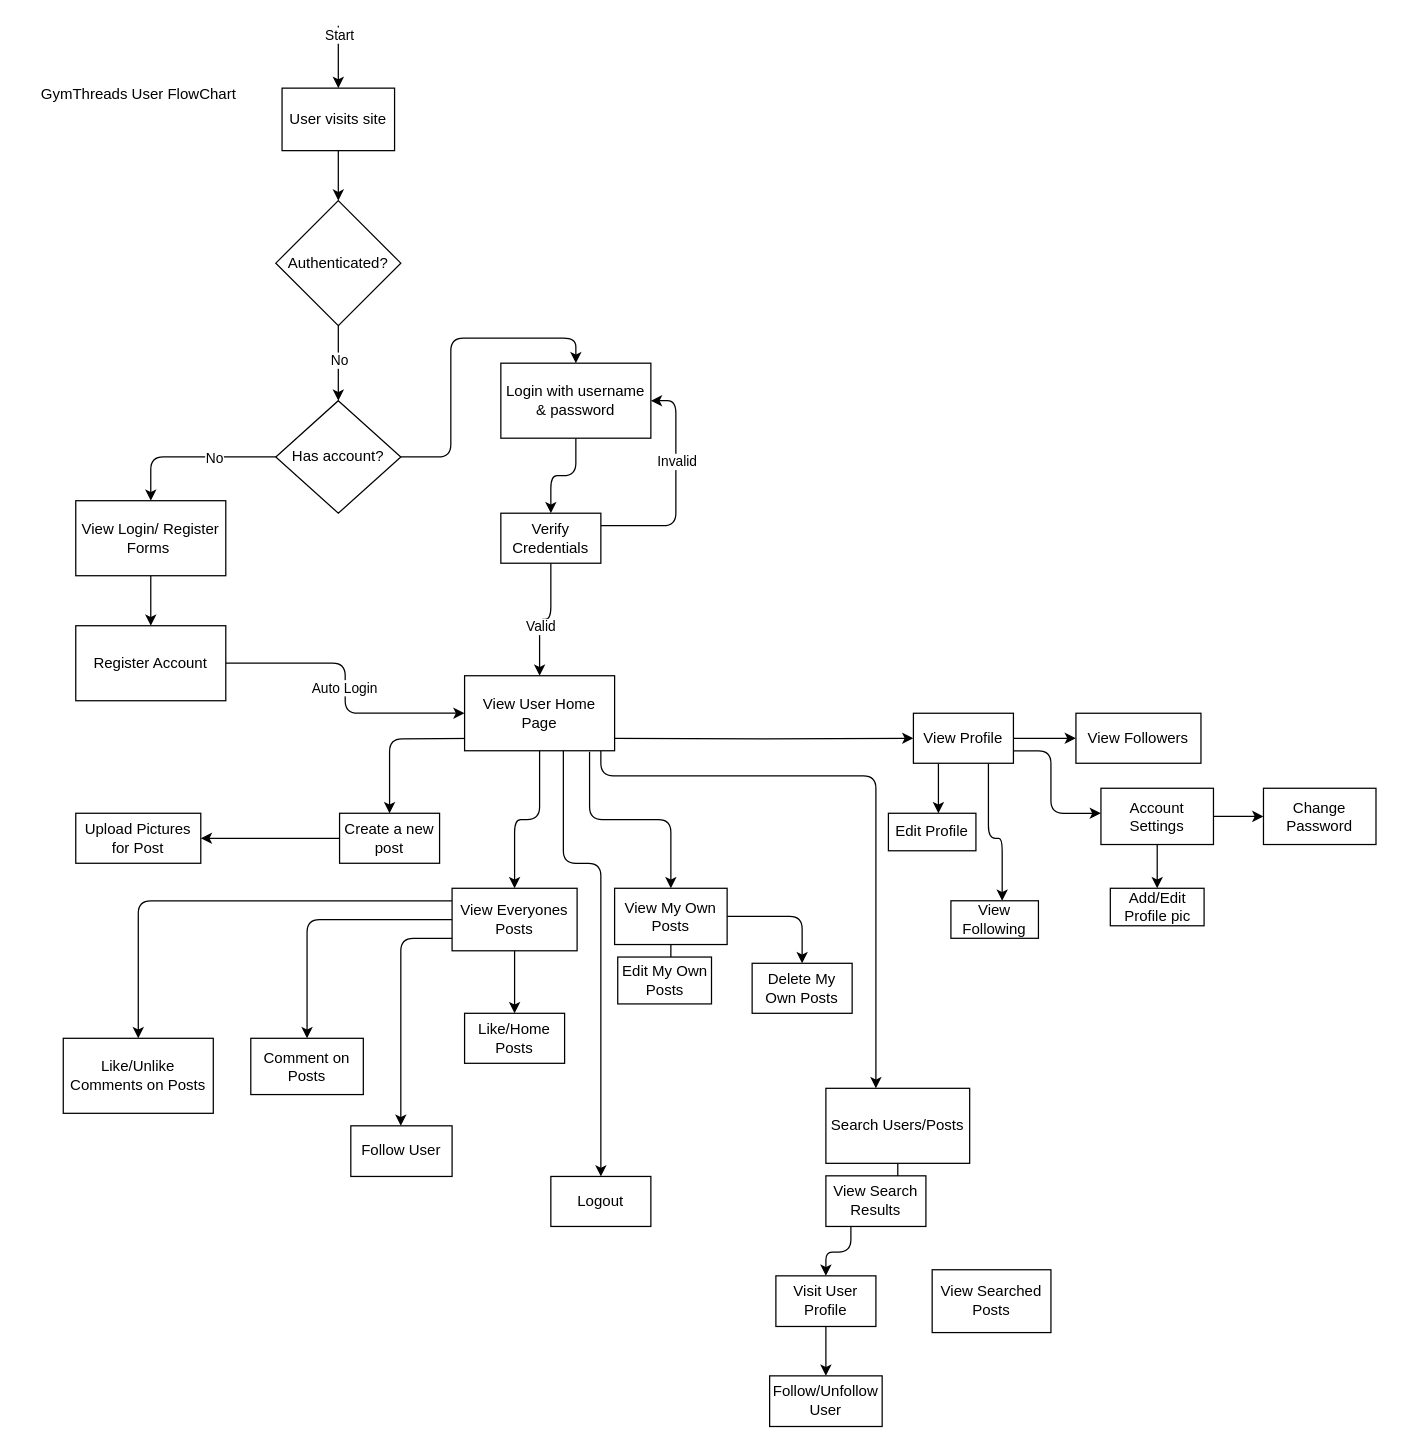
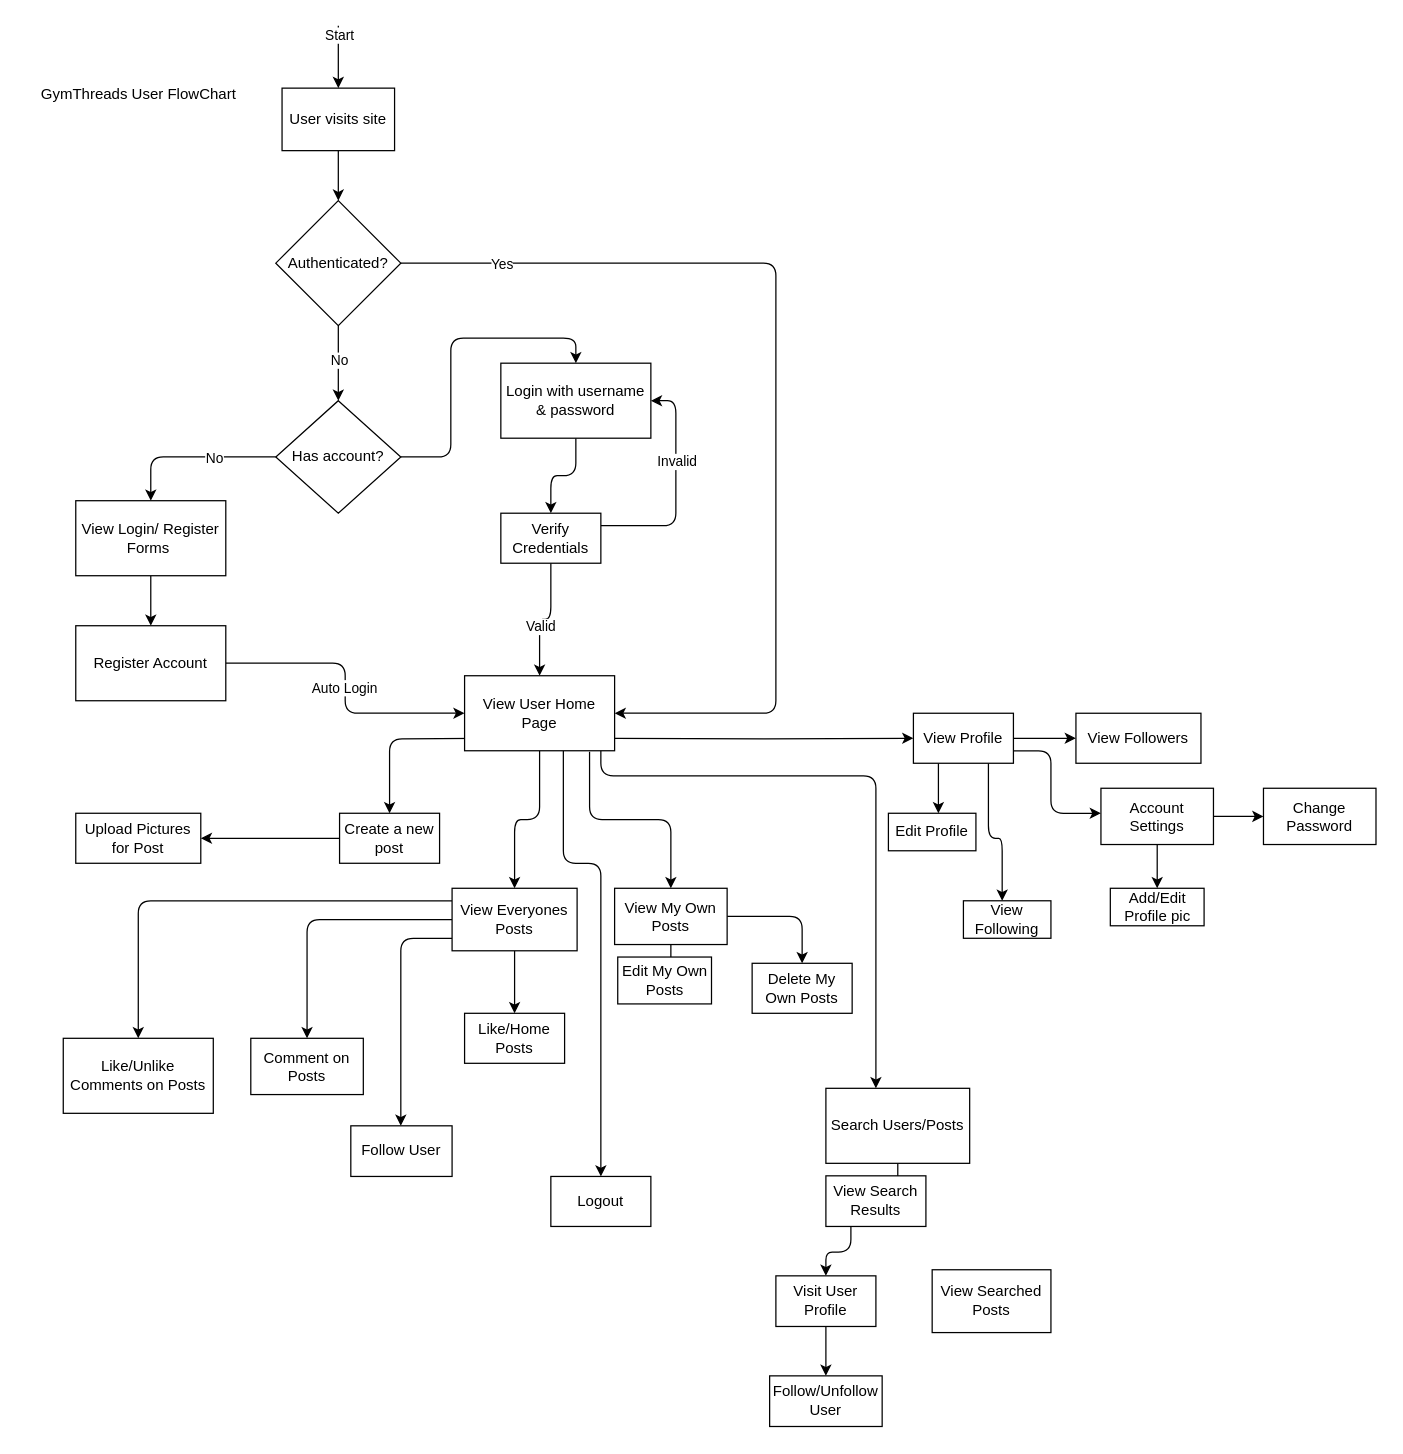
edge "Authenticated?" -> "View User Home Page": added, label "Yes"
node "View Following": moved (994, 919) -> (1007, 919)
